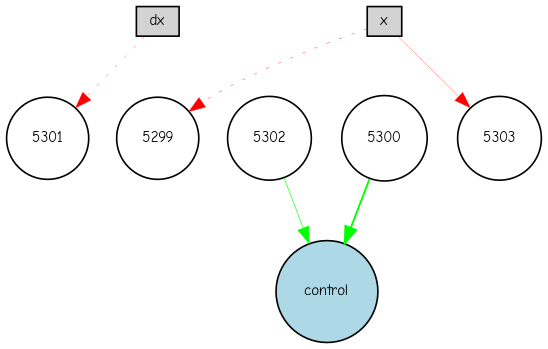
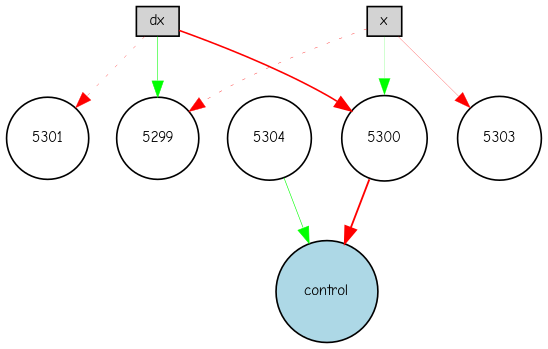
edge "x" -> "5300": added
edge "dx" -> "5299": added
edge "dx" -> "5300": added
node "5302": label "5302" -> "5304"
edge "5300" -> "control": color green -> red
